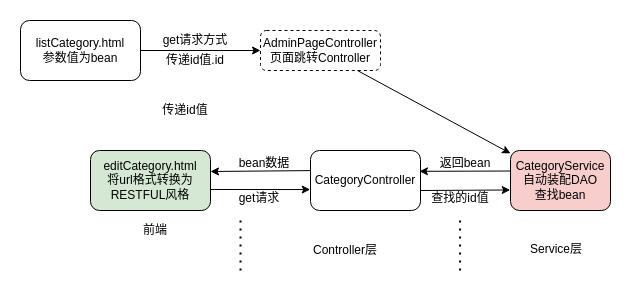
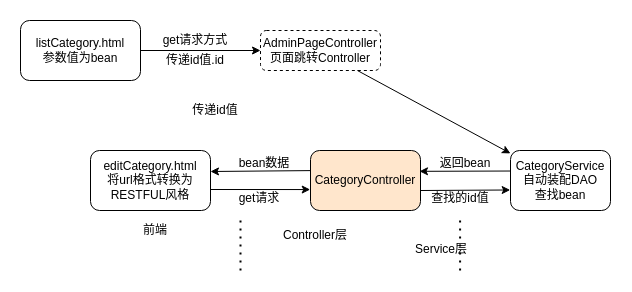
node "传递id值": moved (186, 111) -> (216, 111)
node "editCategory.html 将url格式转换为 RESTFUL风格": fillcolor #d5e8d4 -> #ffffff
node "CategoryController": fillcolor #ffffff -> #ffe6cc
node "CategoryService 自动装配DAO 查找bean": fillcolor #f8cecc -> #ffffff
node "Service层": moved (557, 250) -> (442, 250)
node "Controller层": moved (346, 251) -> (316, 236)
